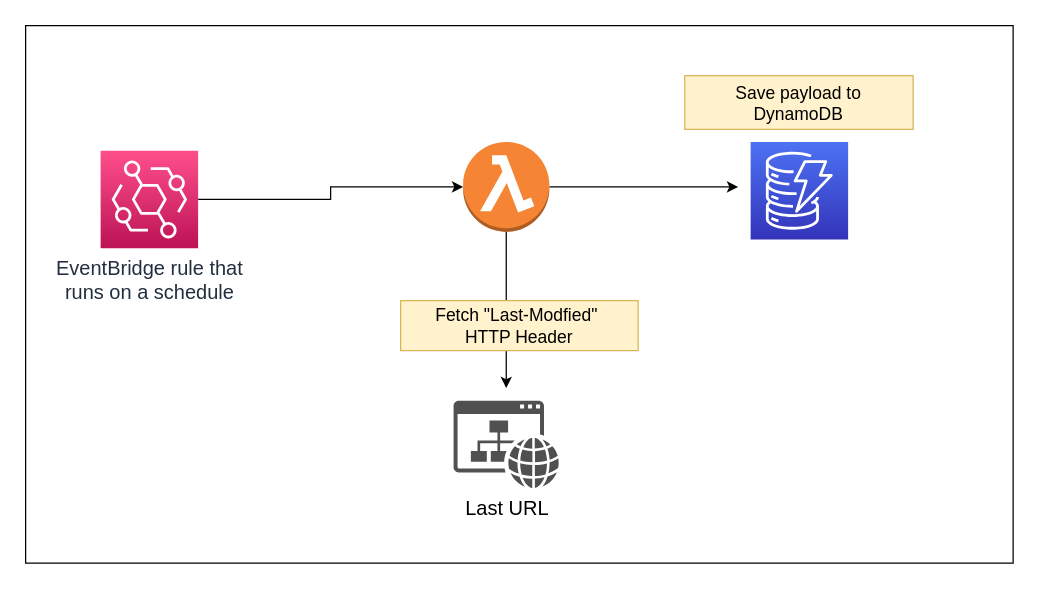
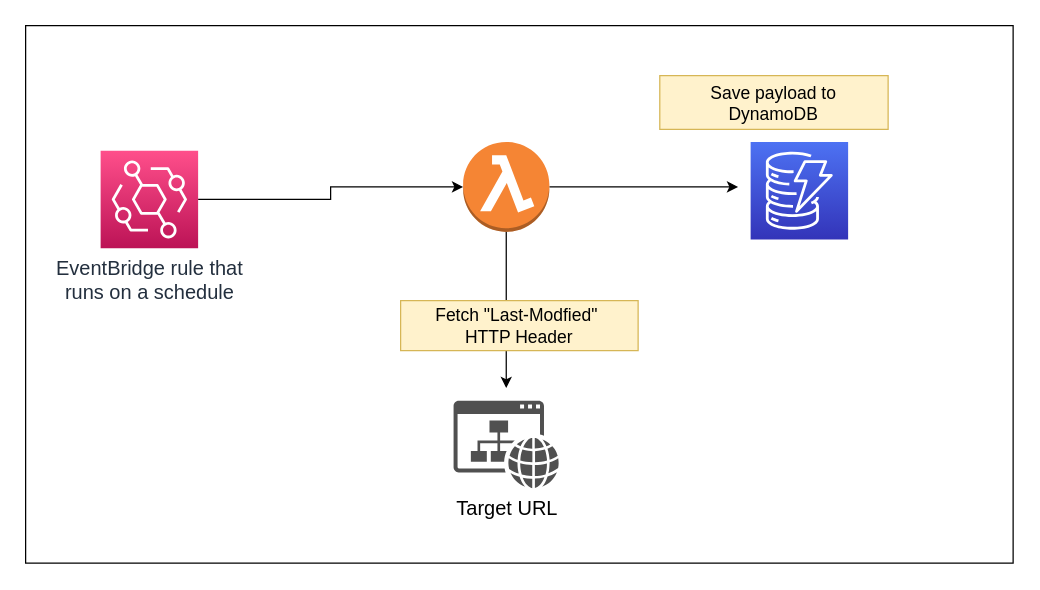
node "Save payload to DynamoDB": moved (799, 103) -> (774, 103)
node "Last URL": label "Last URL" -> "Target URL"
